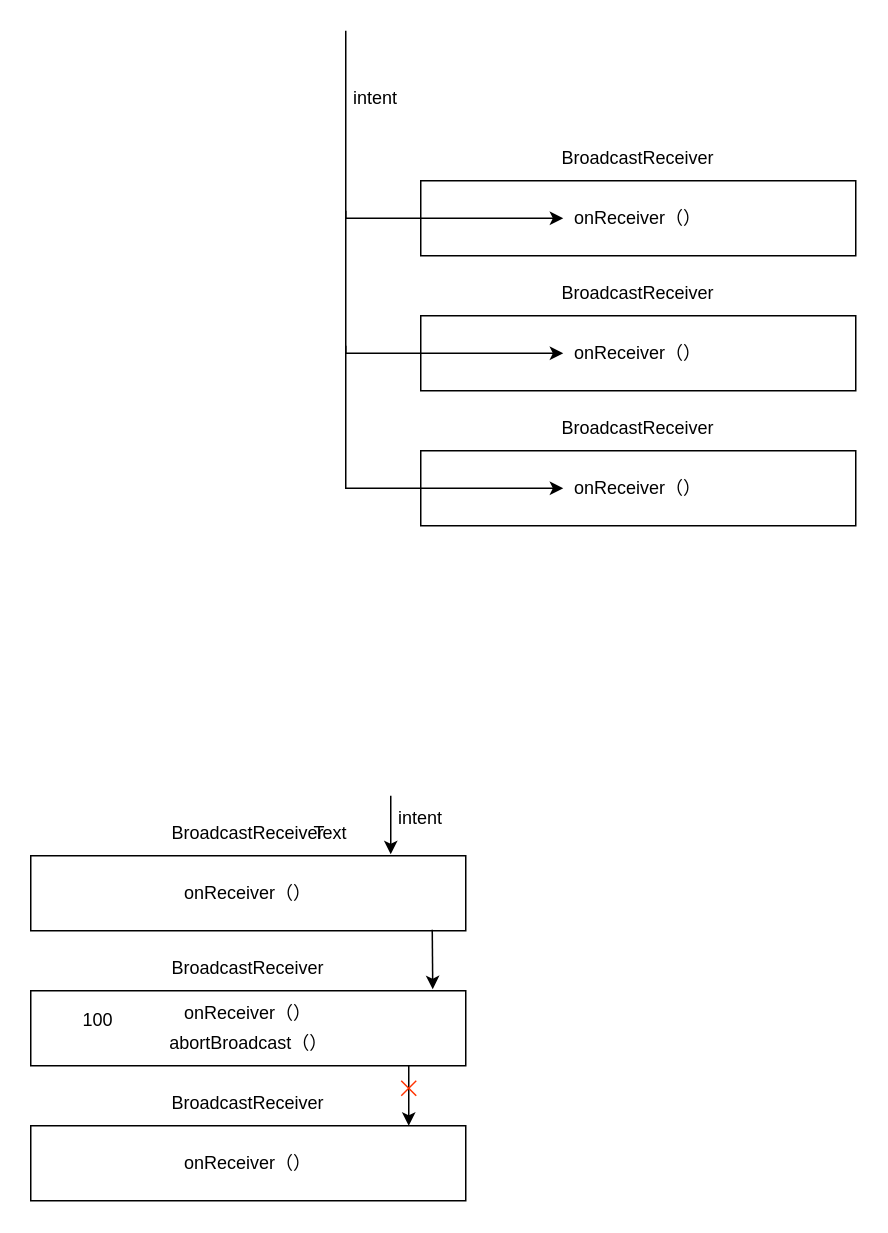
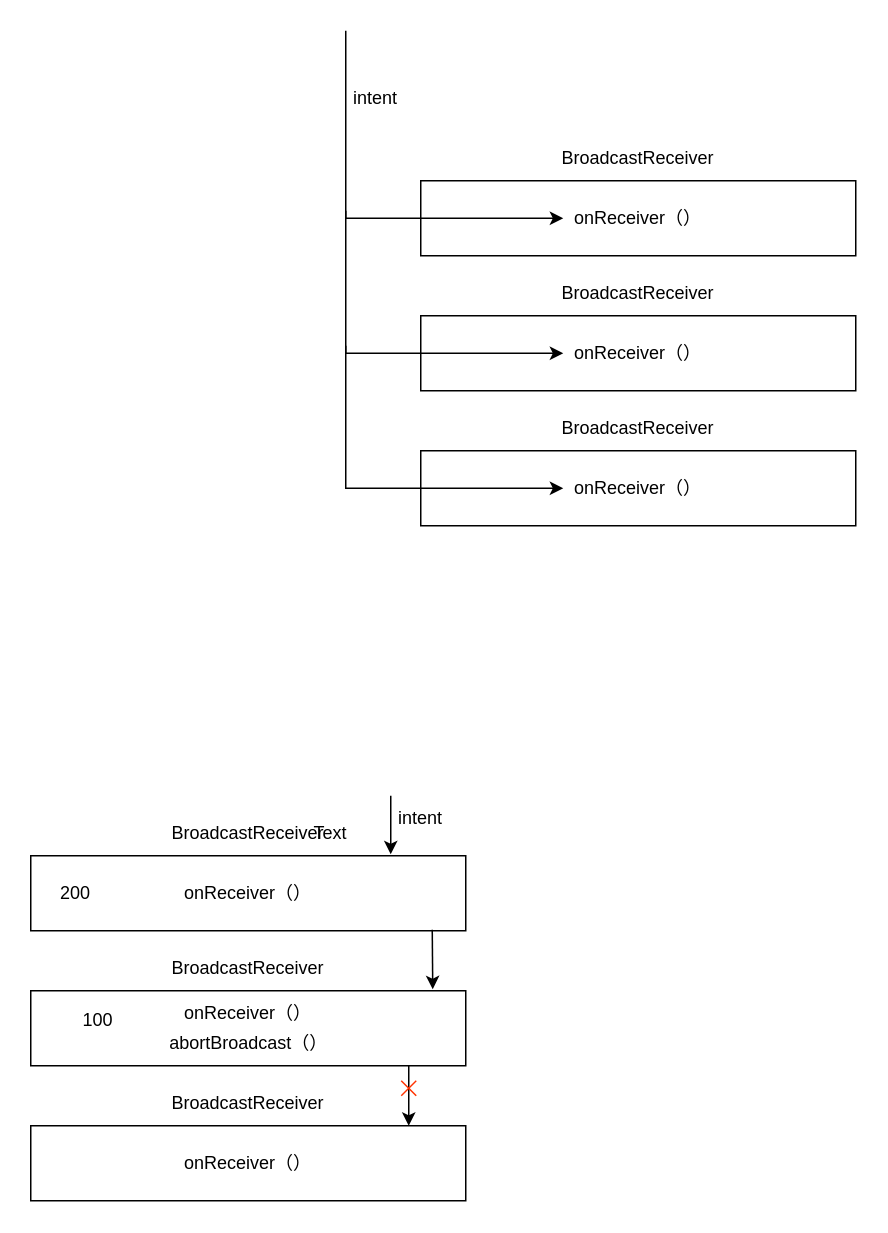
node "200": added
